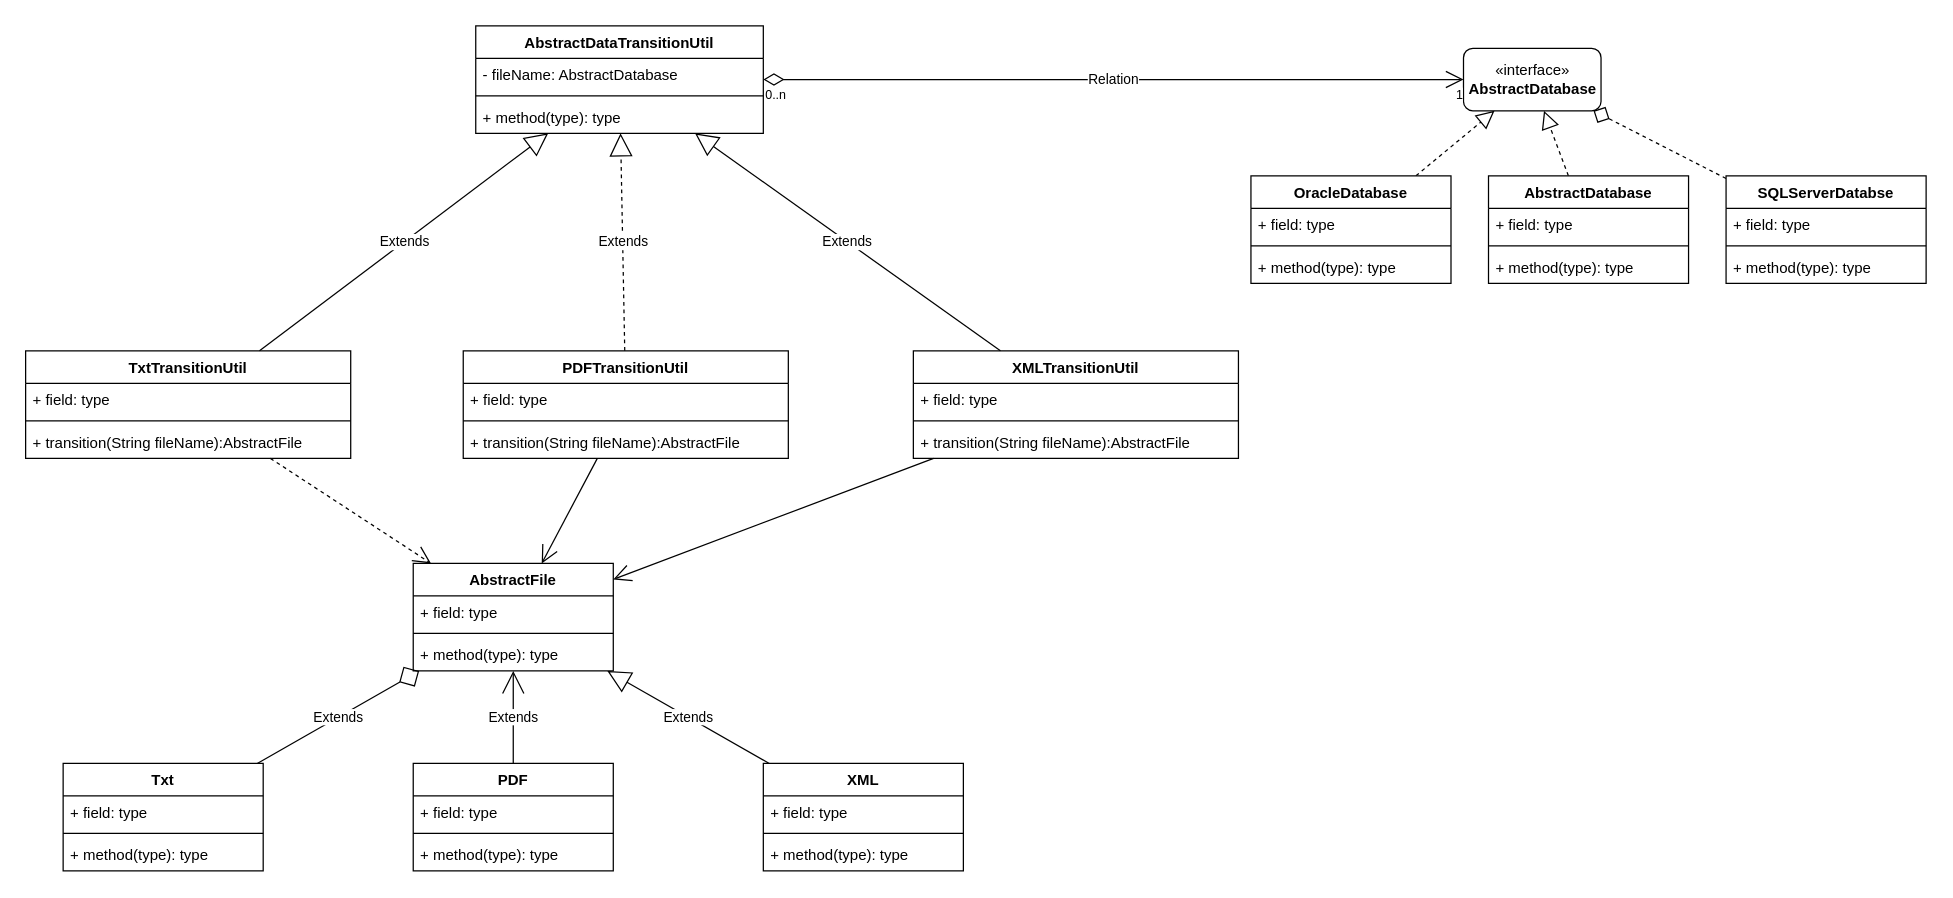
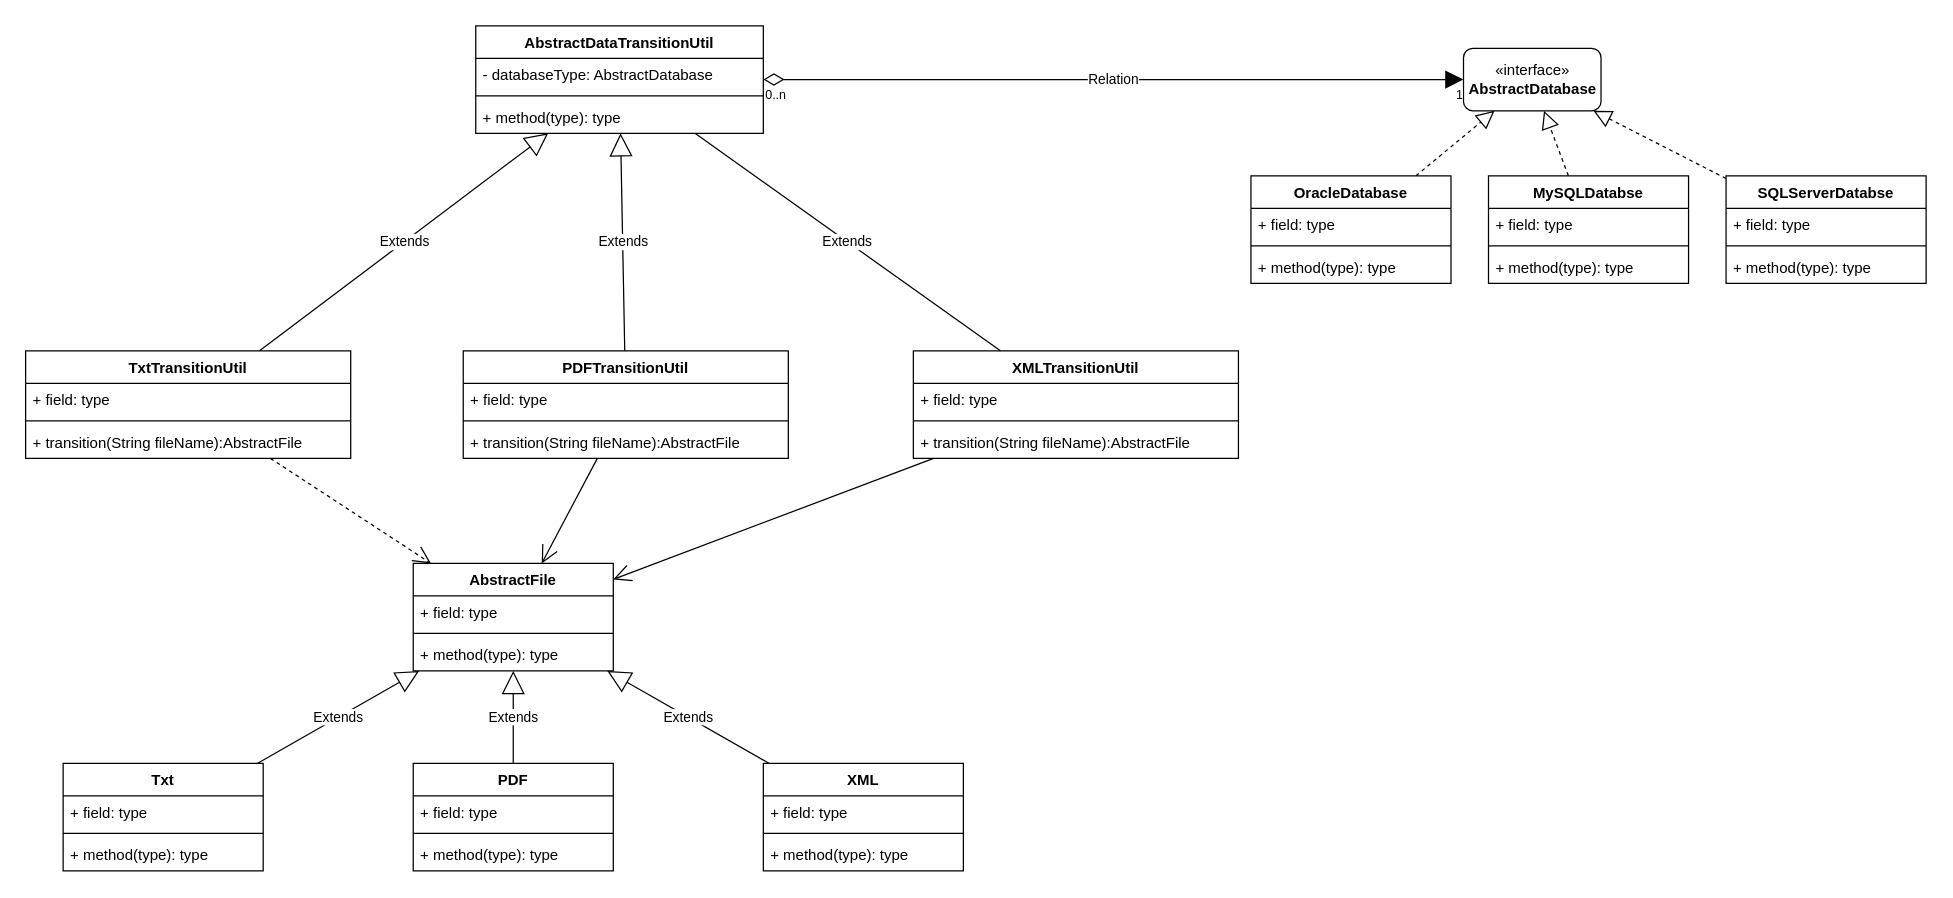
node "- fileName: AbstractDatabase": label "- fileName: AbstractDatabase" -> "- databaseType: AbstractDatabase"
edge "AbstractDataTransitionUtil" -- "«interface» AbstractDatabase": arrowhead open -> block
edge "SQLServerDatabse" -> "«interface» AbstractDatabase": arrowhead diamond -> block
edge "XMLTransitionUtil" -> "AbstractDataTransitionUtil": arrowhead block -> none
node "AbstractDatabase": label "AbstractDatabase" -> "MySQLDatabse"
edge "PDFTransitionUtil" -> "AbstractDataTransitionUtil": style dashed -> solid
edge "Txt" -> "AbstractFile": arrowhead diamond -> block
edge "PDF" -> "AbstractFile": arrowhead open -> block
